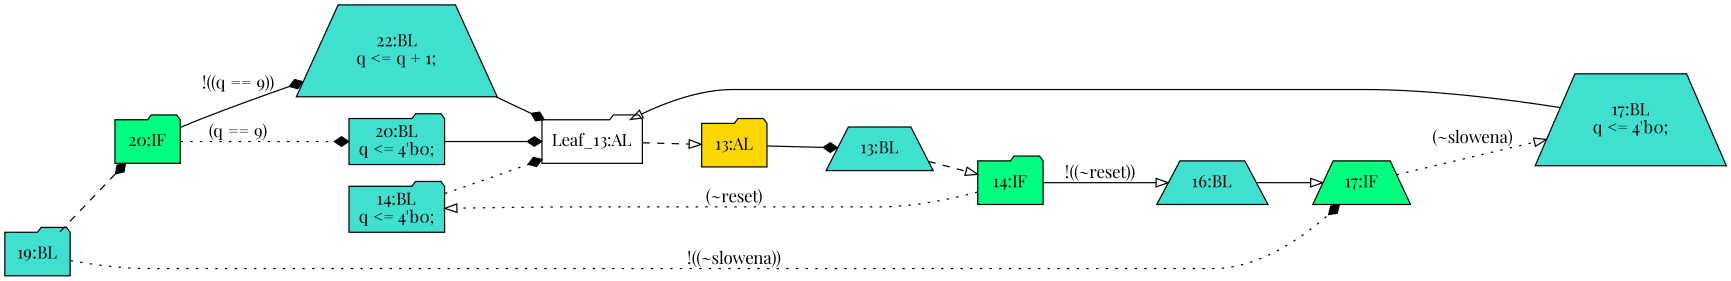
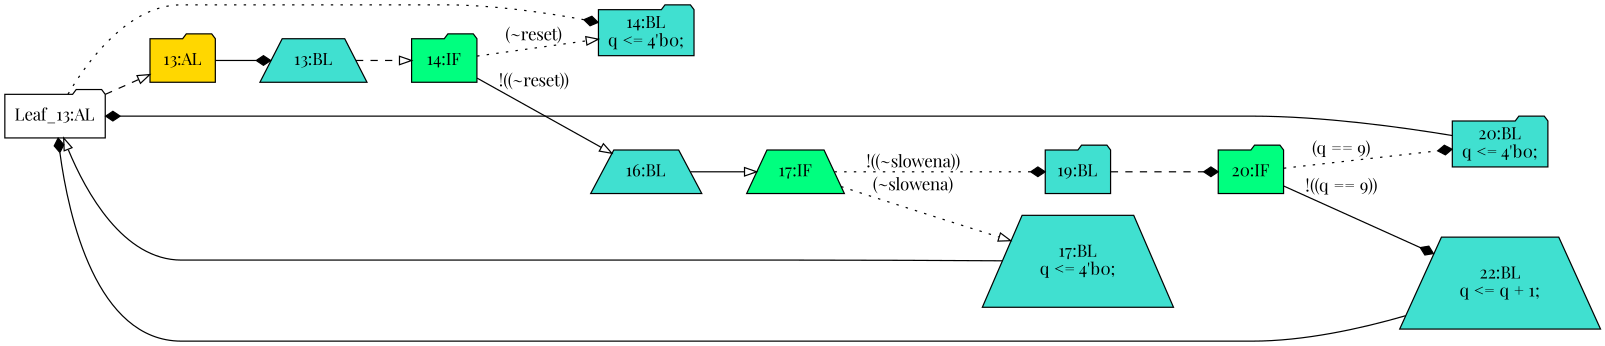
edge "14:BL q <= 4'b0;" -> "Leaf_13:AL": reversed
edge "19:BL" -> "17:IF": reversed
